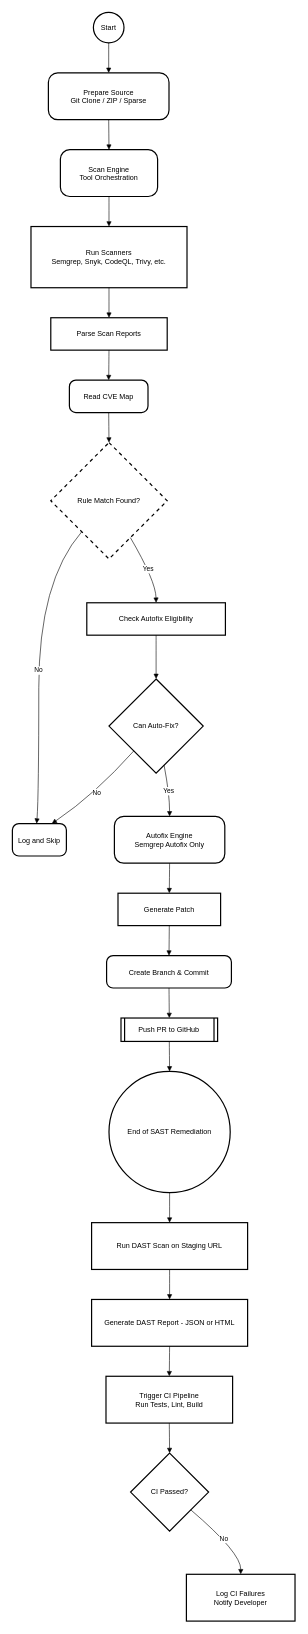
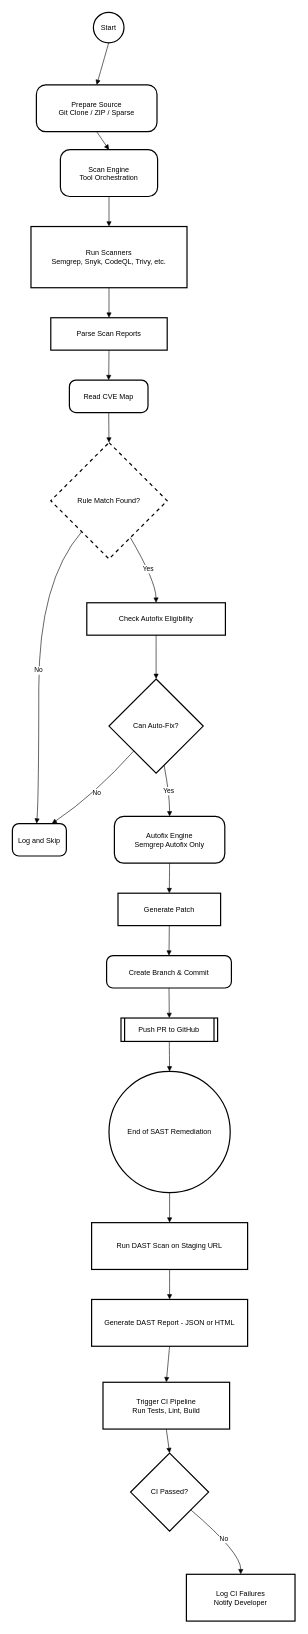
node "Prepare Source Git Clone / ZIP / Sparse": moved (109, 96) -> (97, 108)
node "Trigger CI Pipeline Run Tests, Lint, Build": moved (169, 1400) -> (166, 1406)
